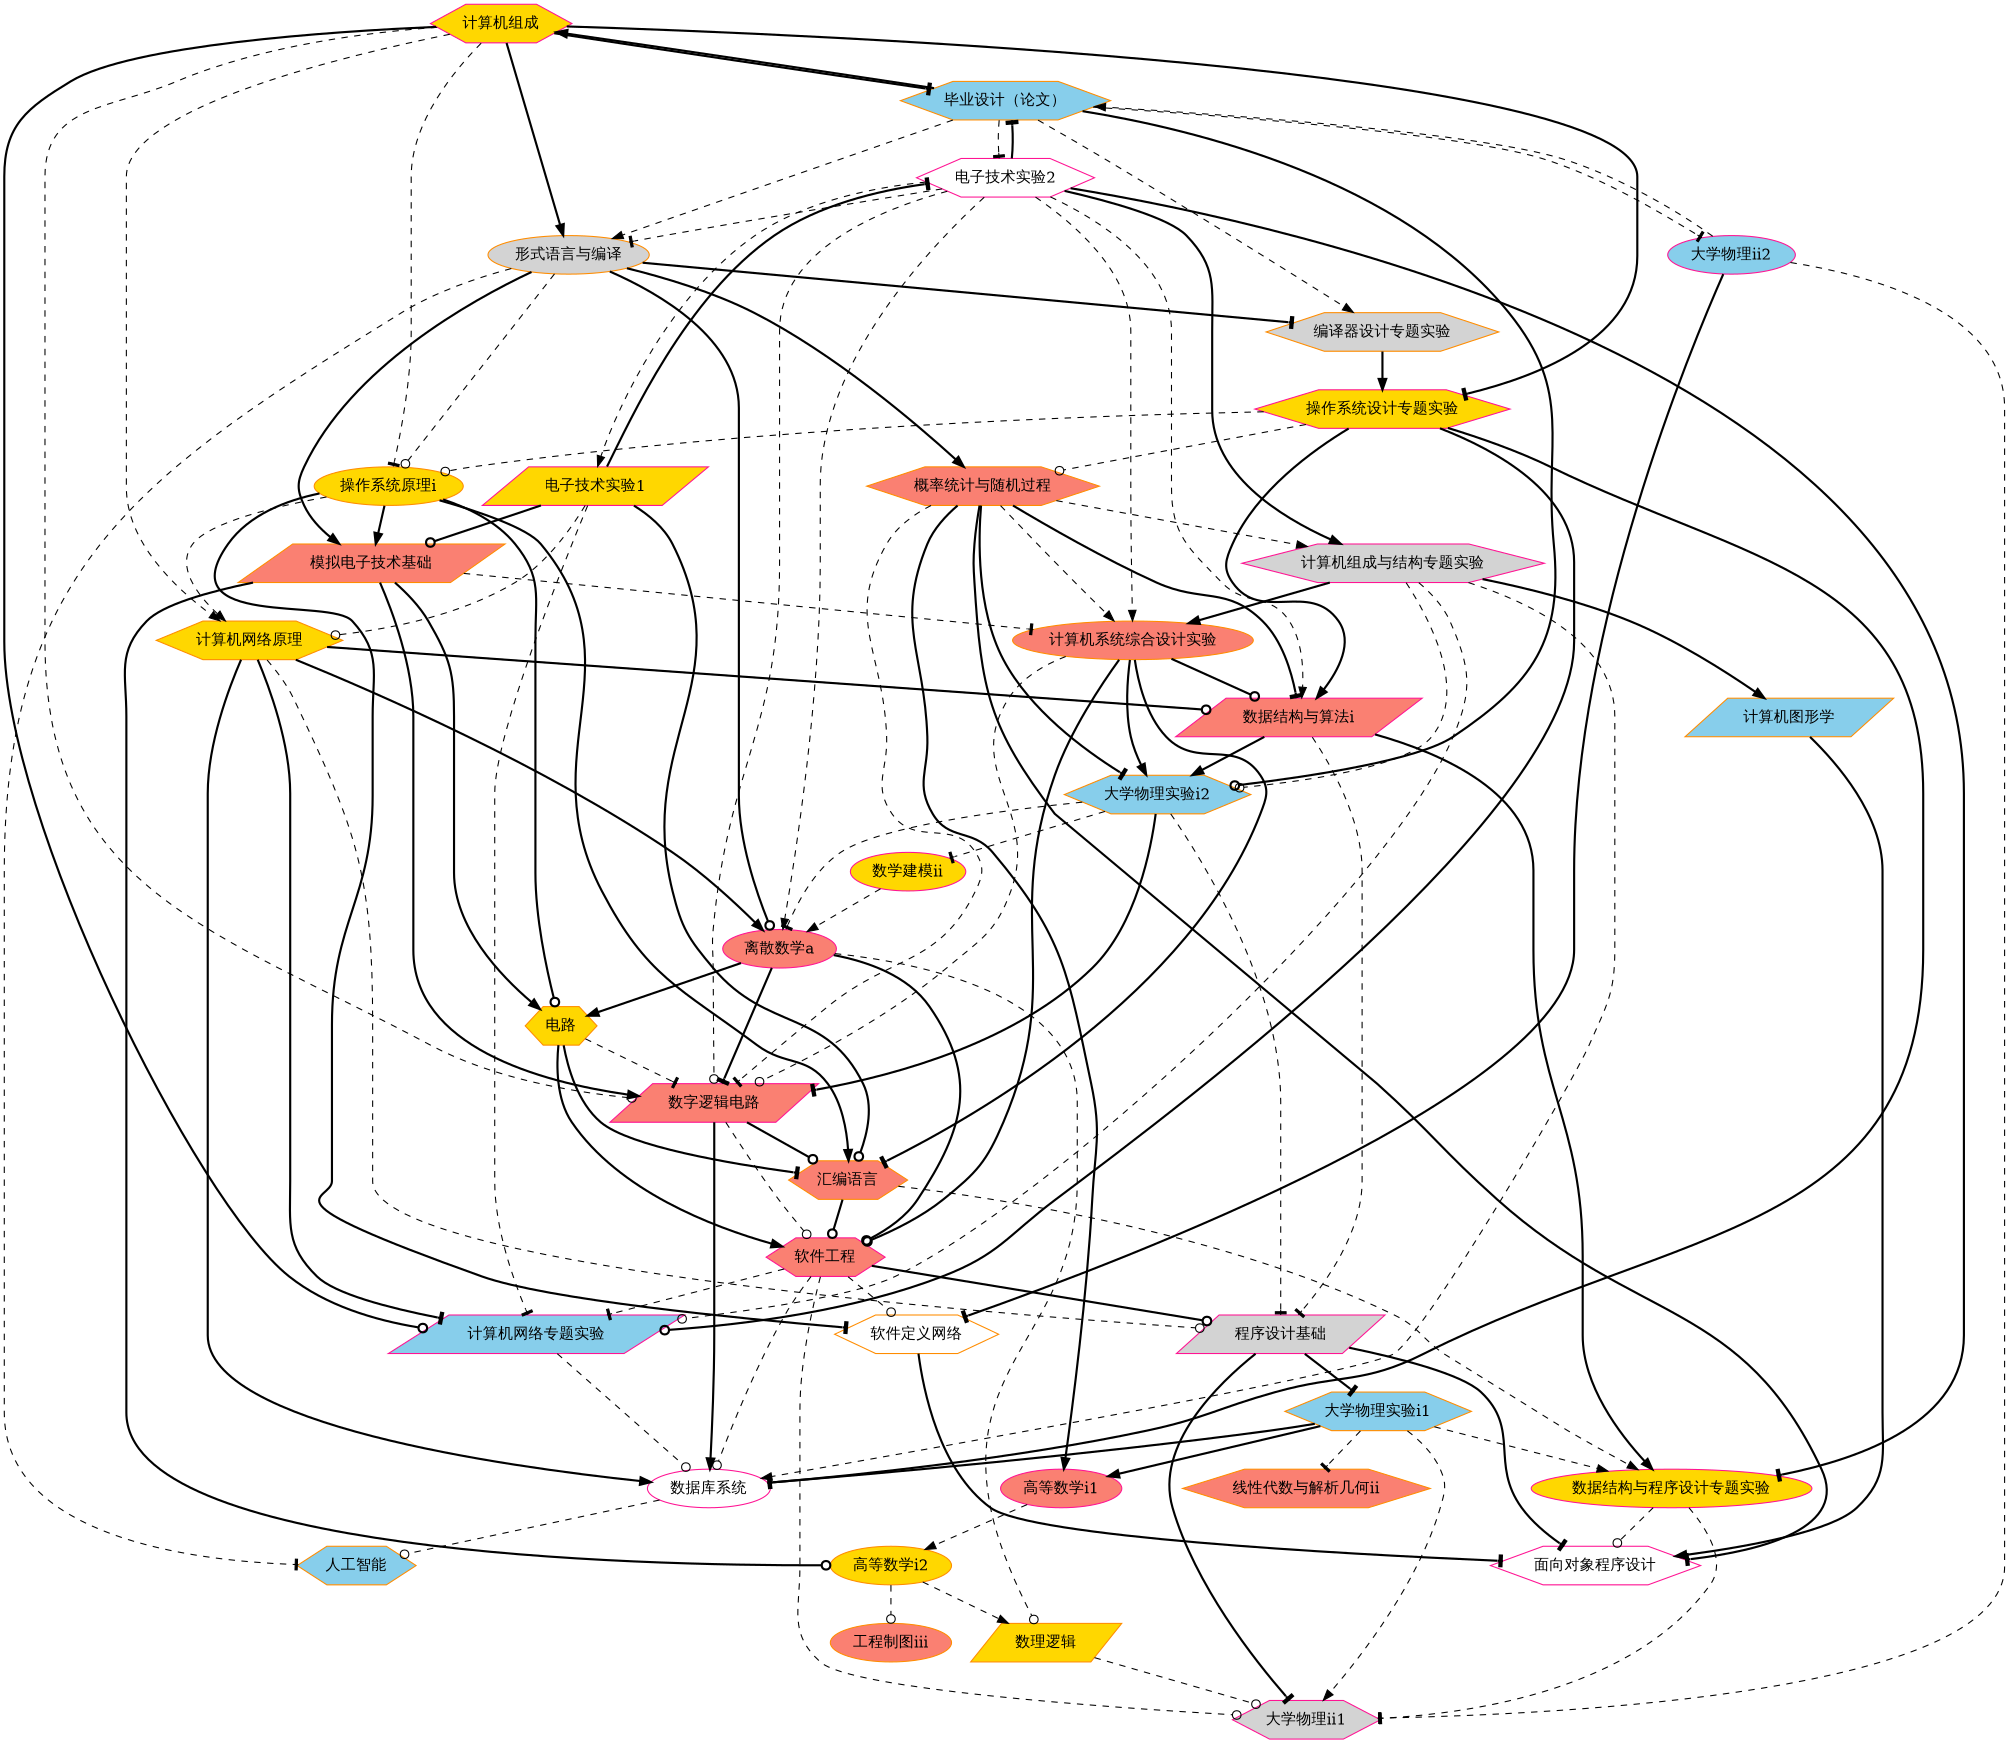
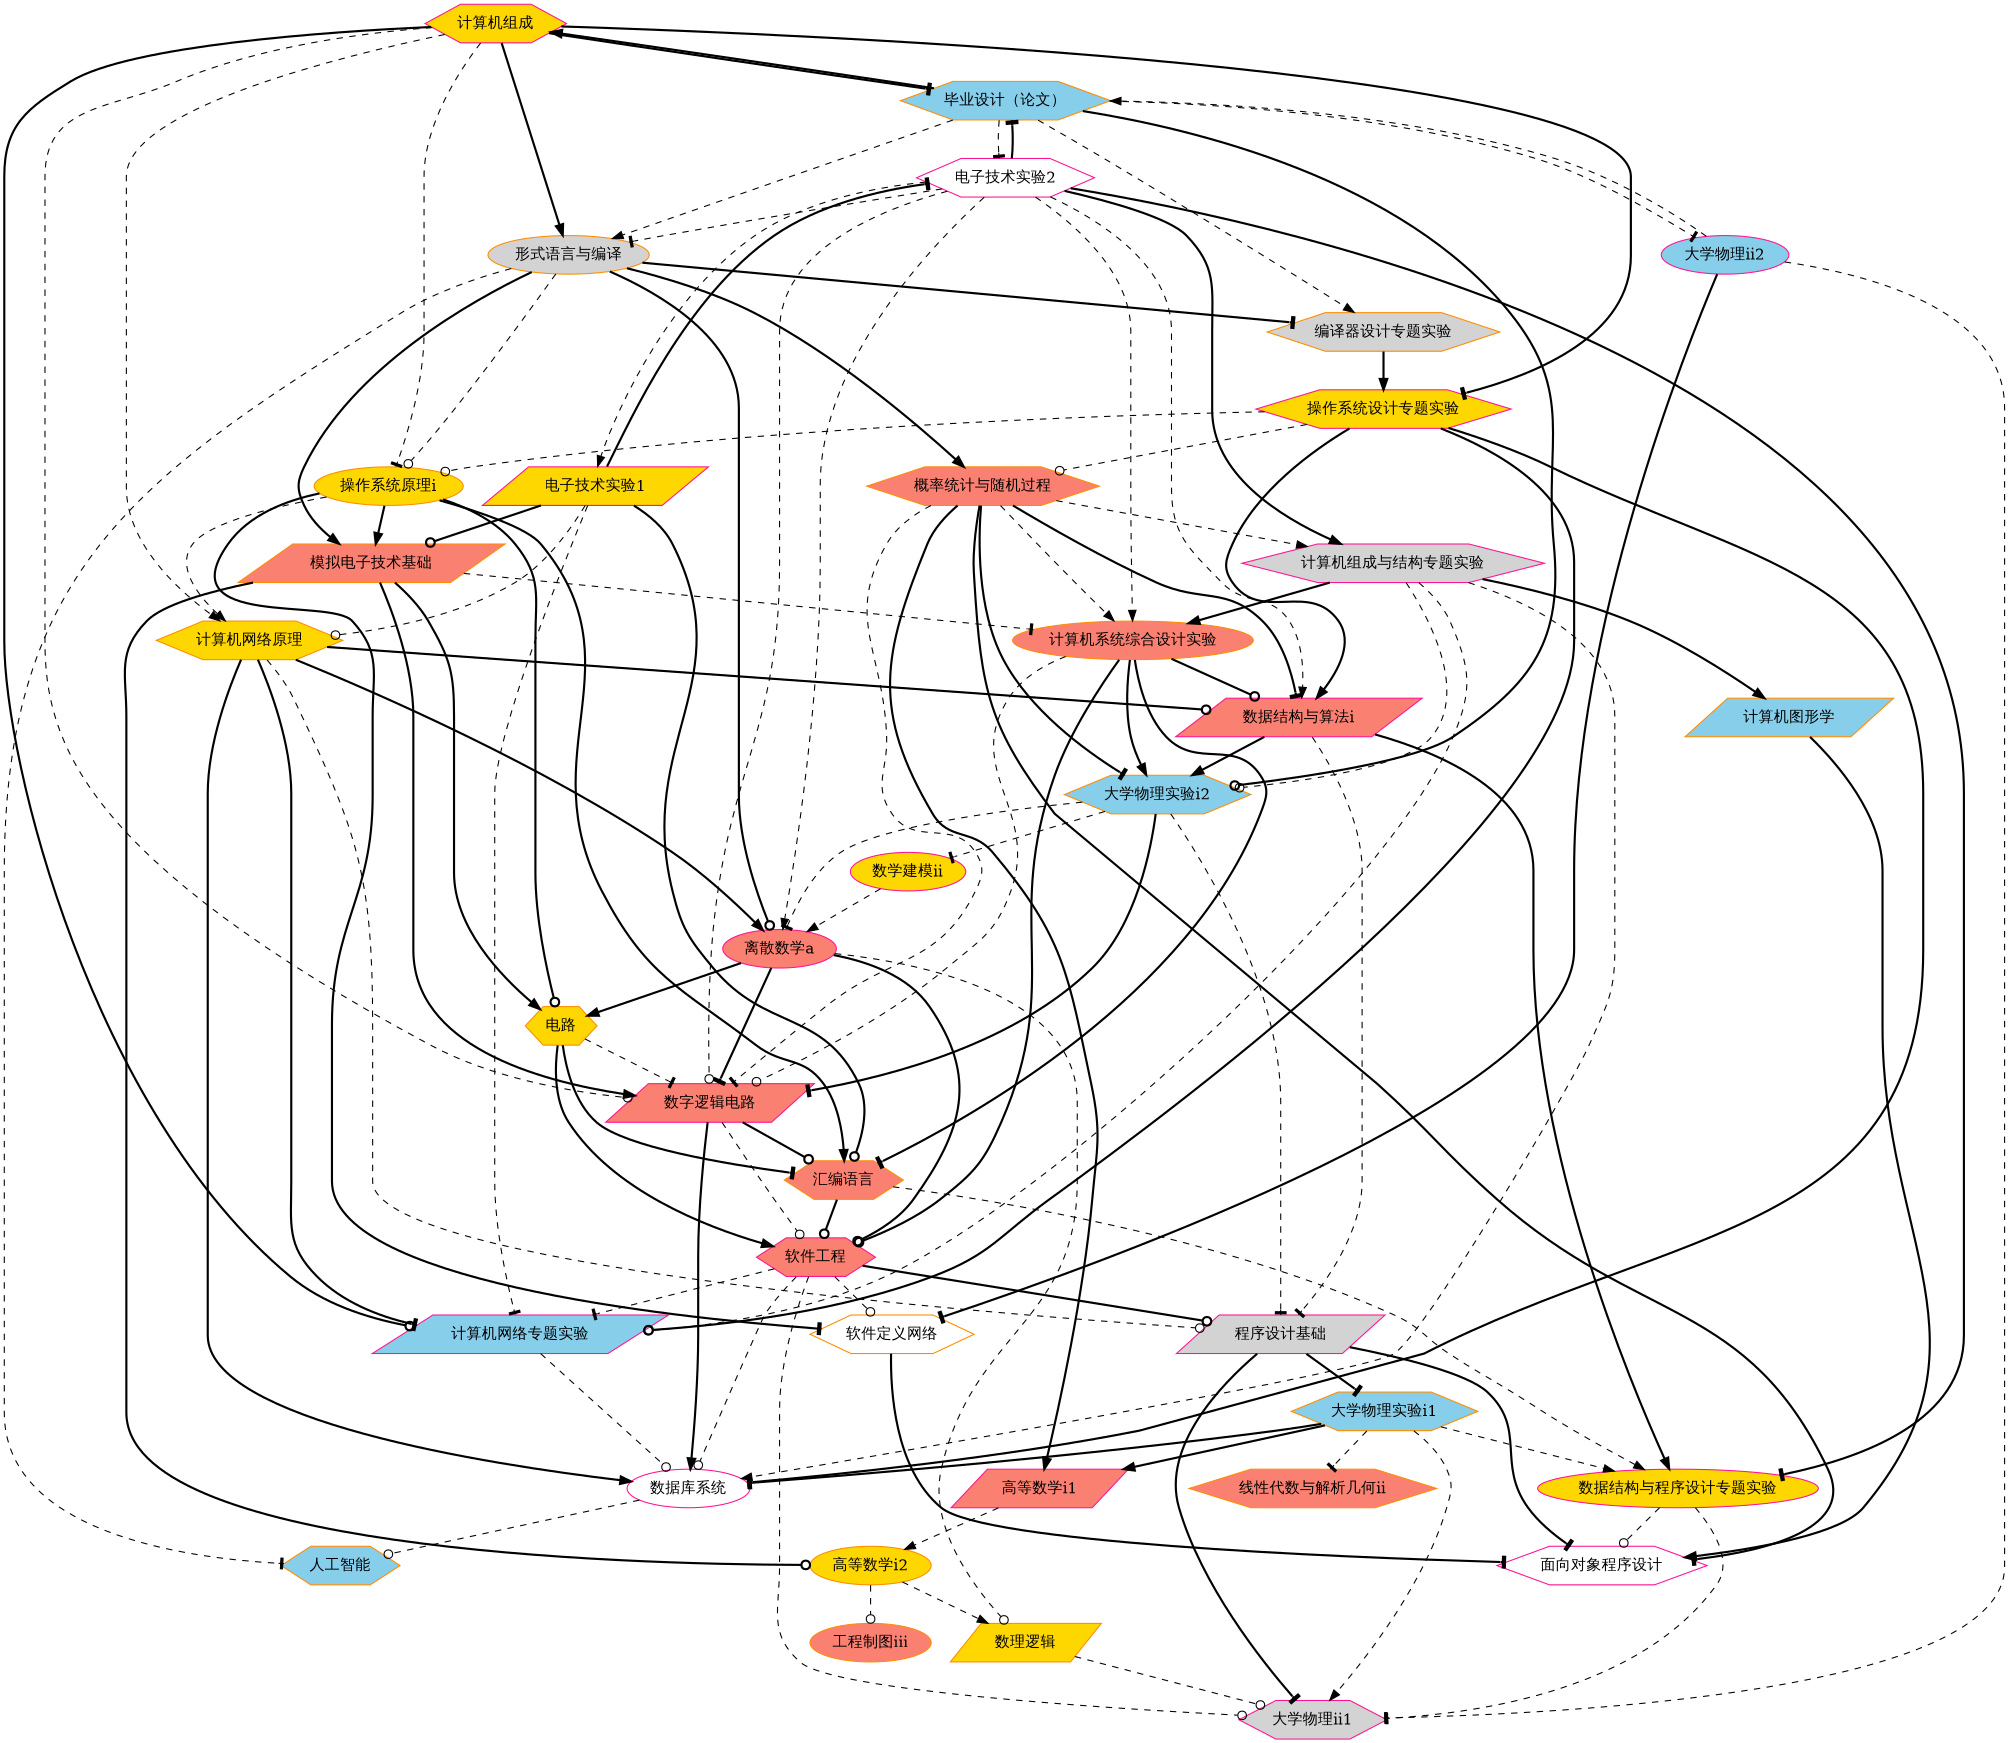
node "高等数学i1": shape ellipse -> parallelogram
